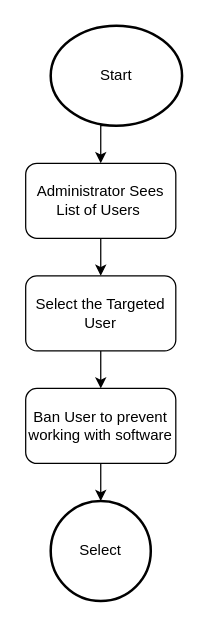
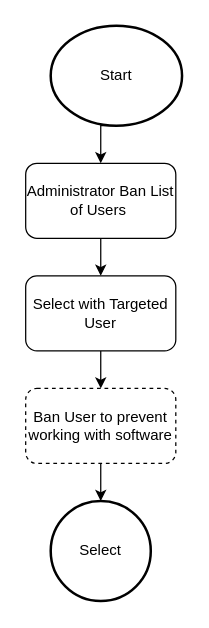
node "Administrator Sees List of Users": label "Administrator Sees List of Users" -> "Administrator Ban List of Users"
node "Select the Targeted User": label "Select the Targeted User" -> "Select with Targeted User"
node "Ban User to prevent working with software": style solid -> dashed
